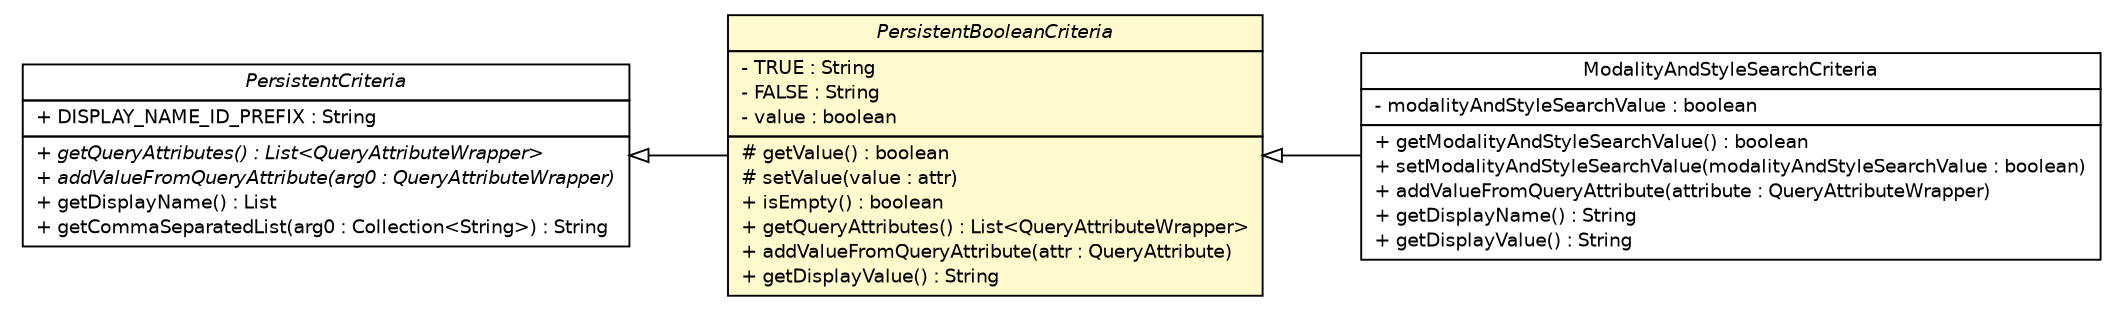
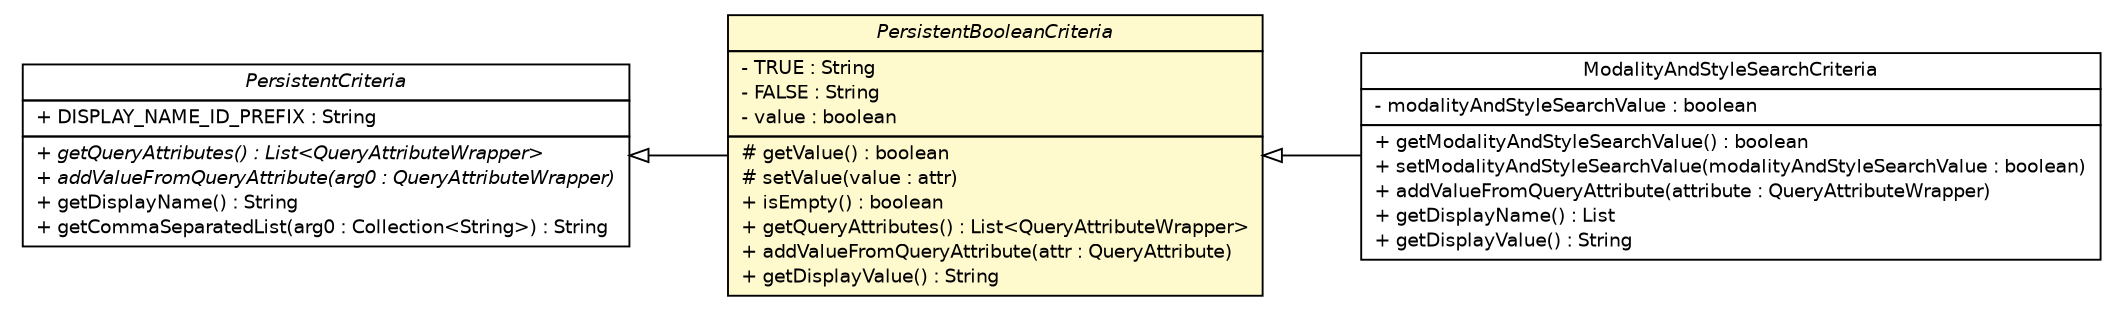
node "PersistentCriteria": text "+ getDisplayName() : List" -> "+ getDisplayName() : String"
node "ModalityAndStyleSearchCriteria": text "+ getDisplayName() : String" -> "+ getDisplayName() : List"
